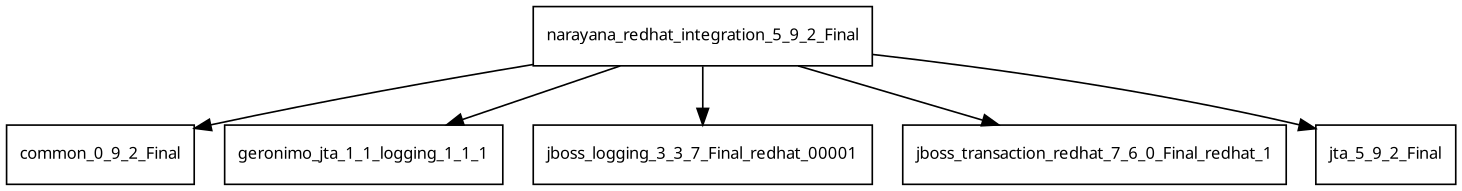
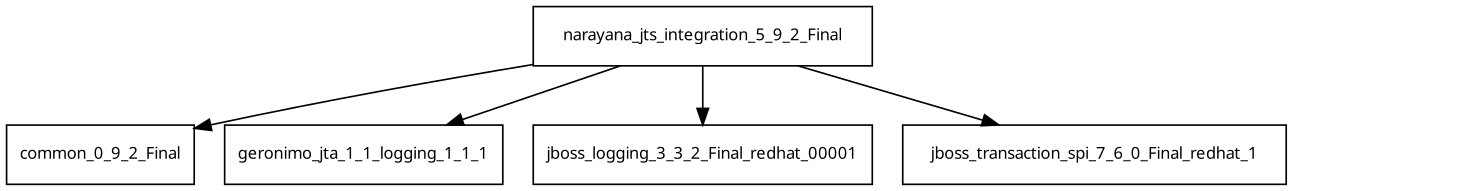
node "narayana_redhat_integration_5_9_2_Final": label "narayana_redhat_integration_5_9_2_Final" -> "narayana_jts_integration_5_9_2_Final"
node "jboss_logging_3_3_7_Final_redhat_00001": label "jboss_logging_3_3_7_Final_redhat_00001" -> "jboss_logging_3_3_2_Final_redhat_00001"
node "jboss_transaction_redhat_7_6_0_Final_redhat_1": label "jboss_transaction_redhat_7_6_0_Final_redhat_1" -> "jboss_transaction_spi_7_6_0_Final_redhat_1"
node "jta_5_9_2_Final": removed
